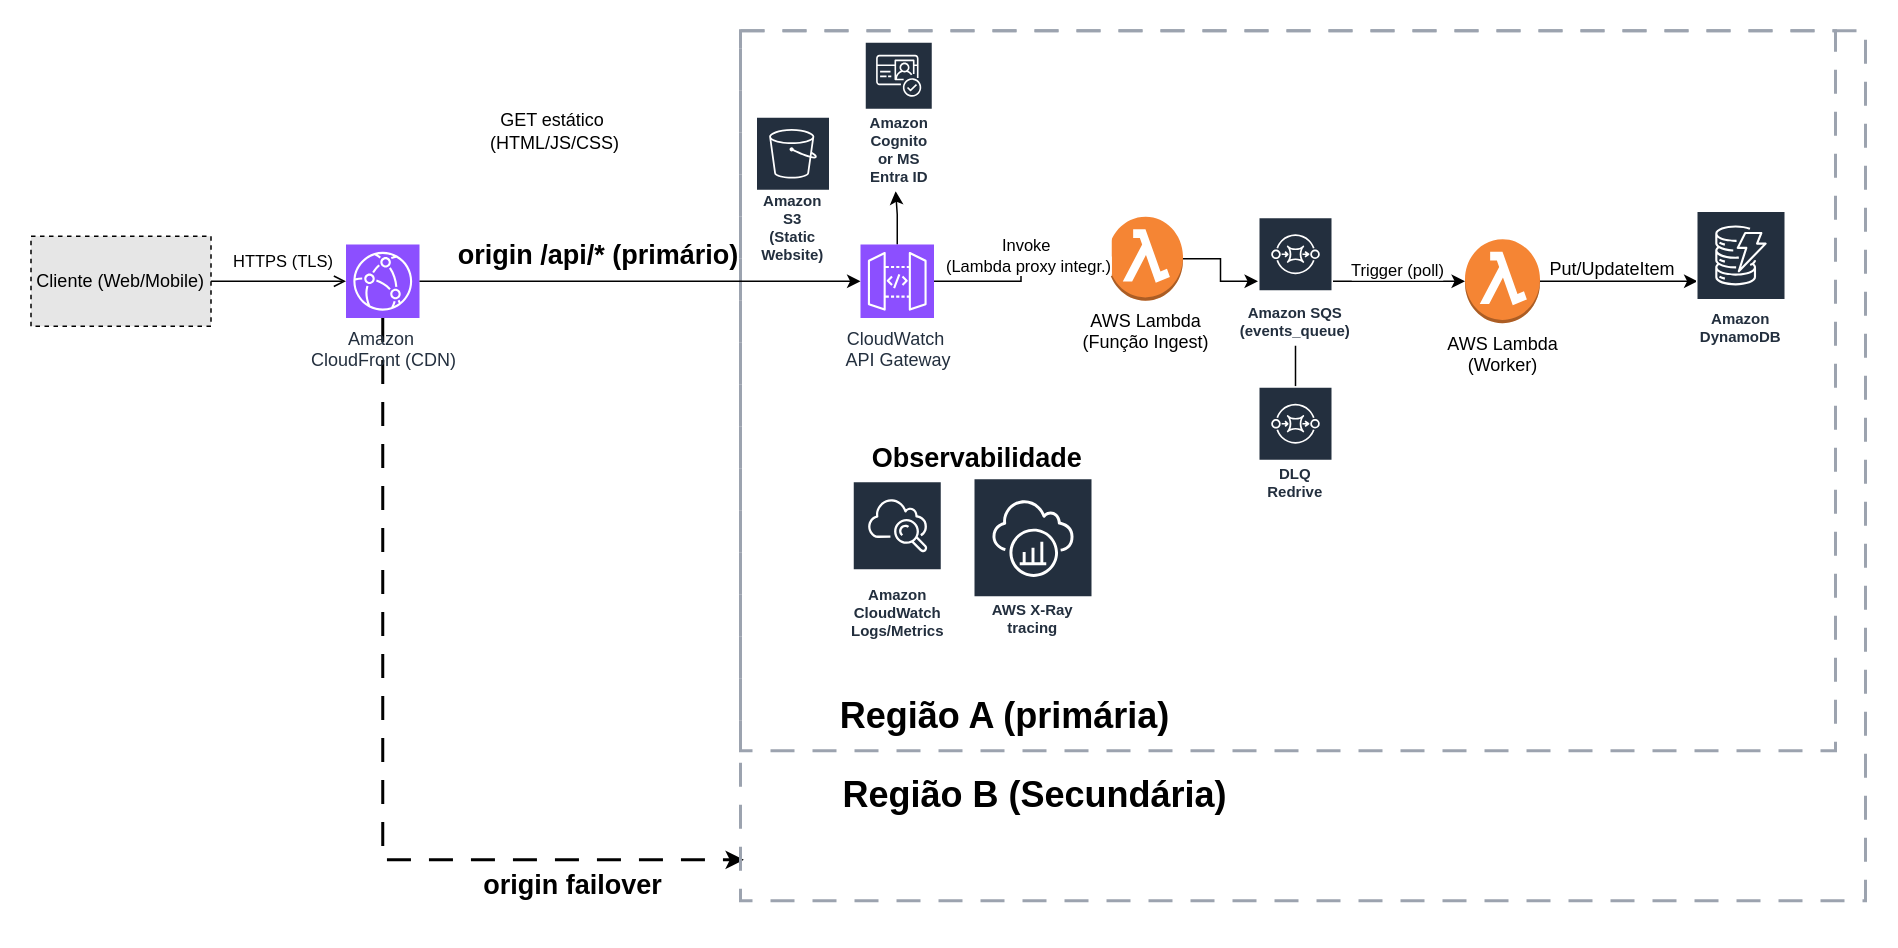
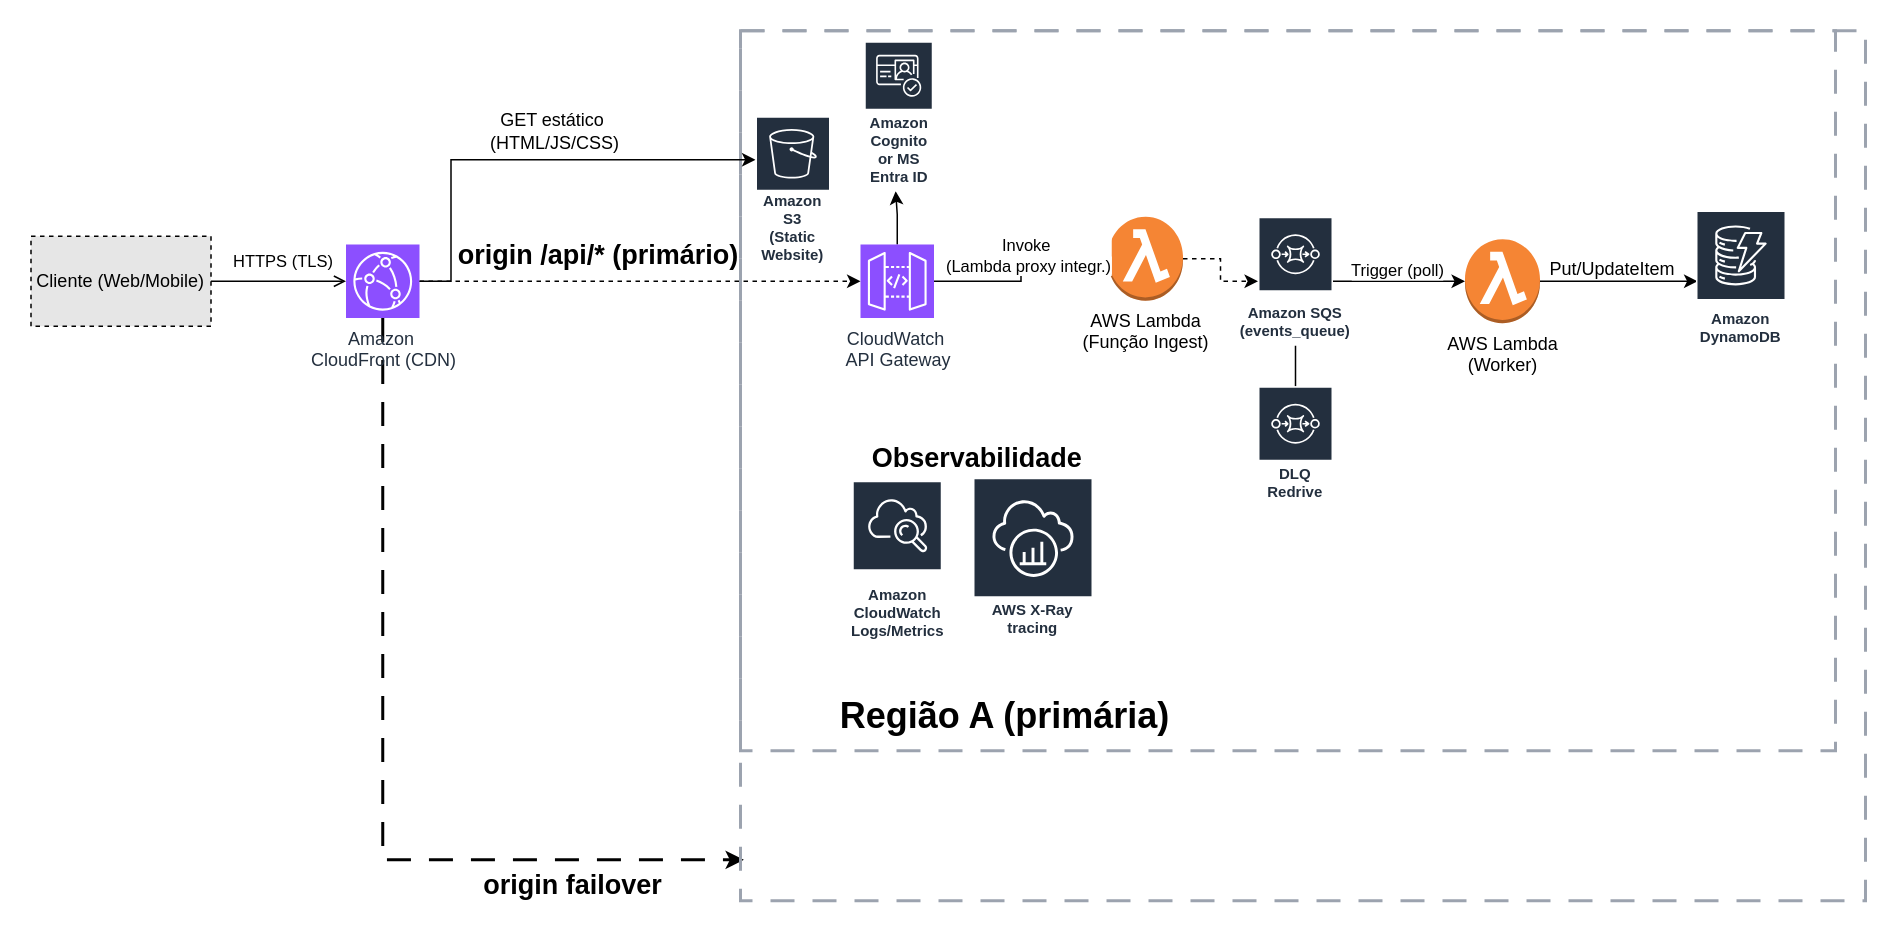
edge "Amazon CloudFront (CDN)" -> "Amazon S3 (Static Website)": added
edge "AWS Lambda (Função Ingest)" -> "Amazon SQS (events_queue)": style solid -> dashed
edge "Amazon CloudFront (CDN)" -> "CloudWatch API Gateway": style solid -> dashed
node "Região B (Secundária)": removed
